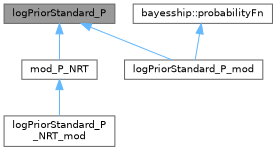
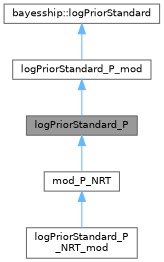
node "bayesship::probabilityFn": label "bayesship::probabilityFn" -> "bayesship::logPriorStandard"
edge "logPriorStandard_P_mod" -> "logPriorStandard_P": reversed
